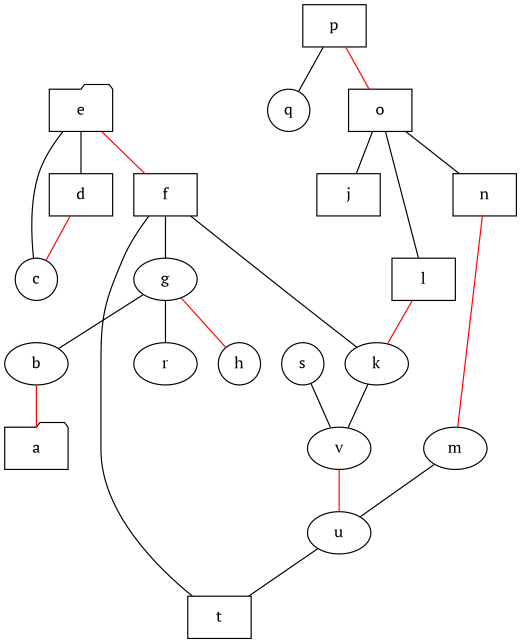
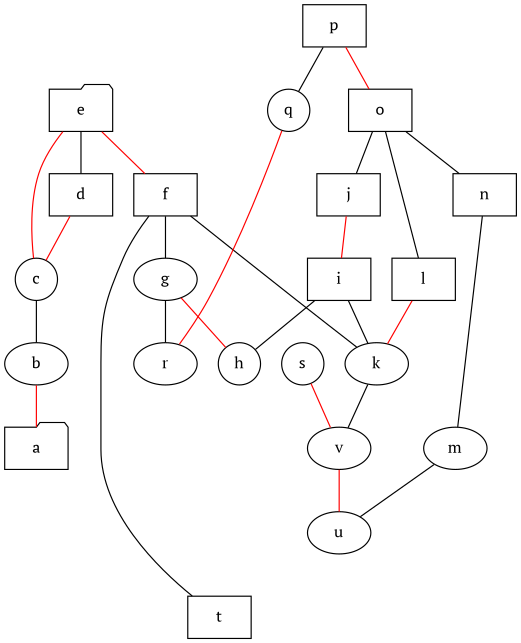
edge "e" -- "c": color black -> red
edge "q" -- "r": added
node "i": added
edge "n" -- "m": color red -> black
edge "g" -- "b": now "c" -- "b"
edge "s" -- "v": color black -> red
edge "u" -- "t": removed
